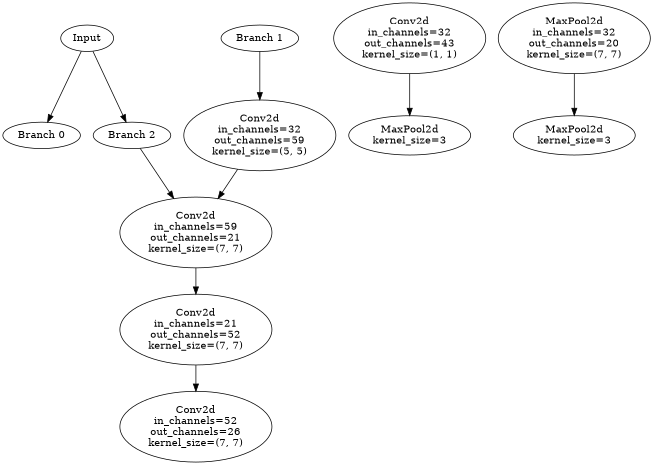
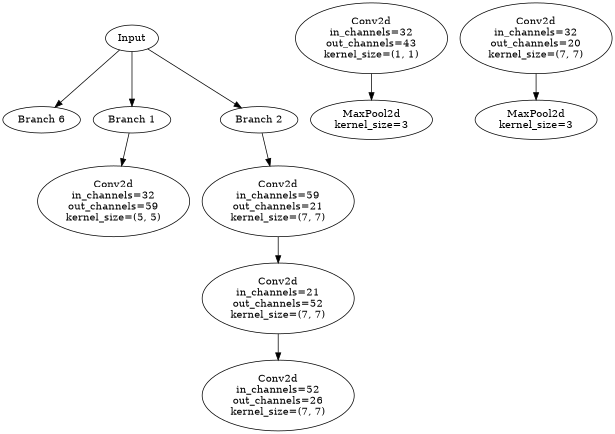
node "MaxPool2d in_channels=32 out_channels=20 kernel_size=(7, 7)": label "MaxPool2d in_channels=32 out_channels=20 kernel_size=(7, 7)" -> "Conv2d in_channels=32 out_channels=20 kernel_size=(7, 7)"
edge "Input" -> "Branch 1": added
node "Branch 0": label "Branch 0" -> "Branch 6"
edge "Conv2d in_channels=32 out_channels=59 kernel_size=(5, 5)" -> "Conv2d in_channels=59 out_channels=21 kernel_size=(7, 7)": removed
